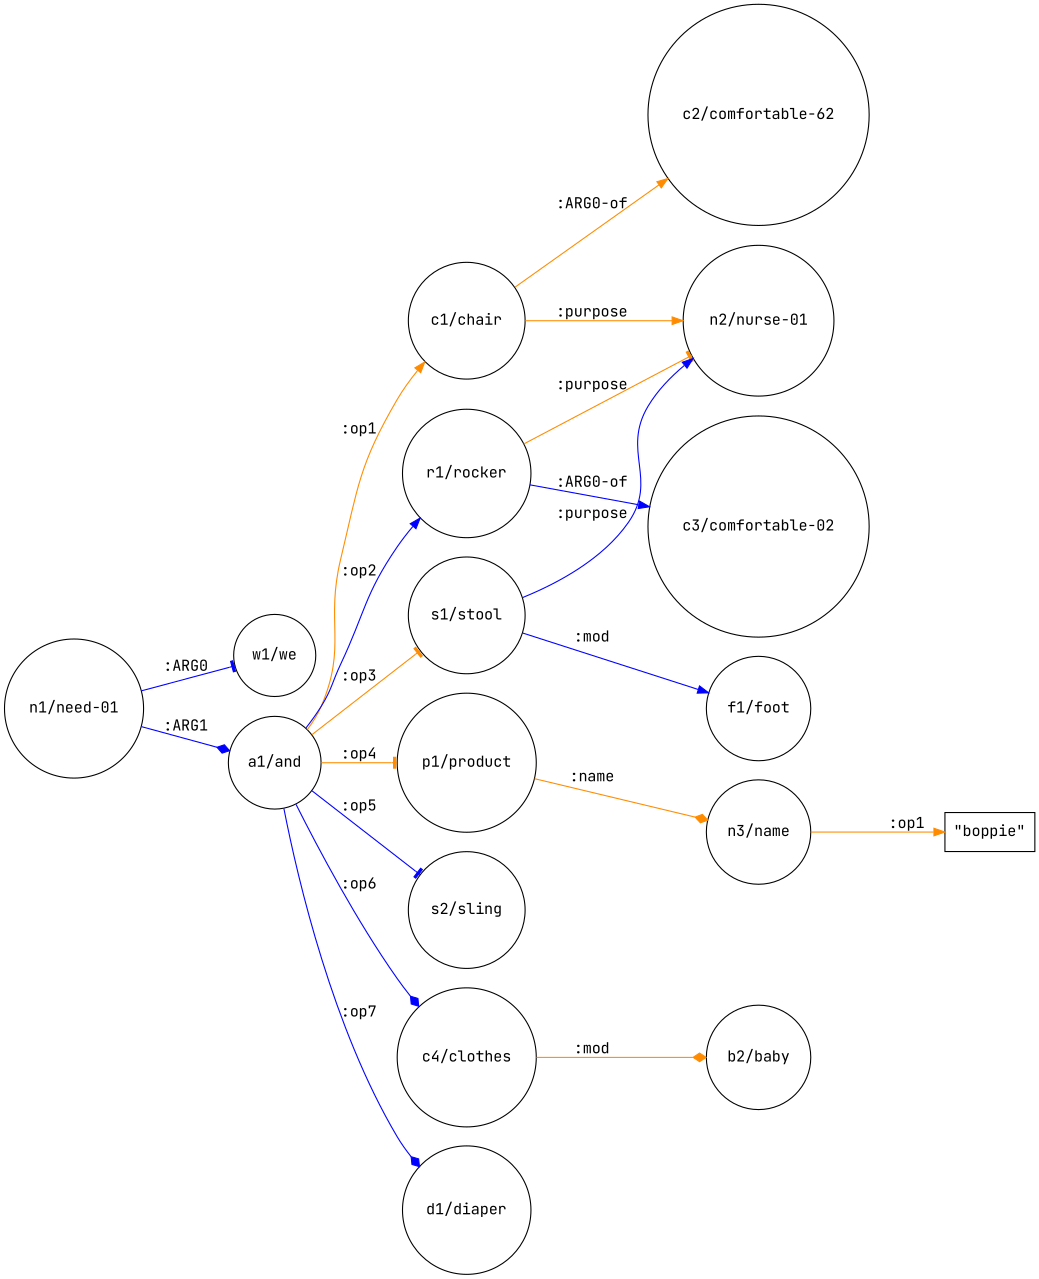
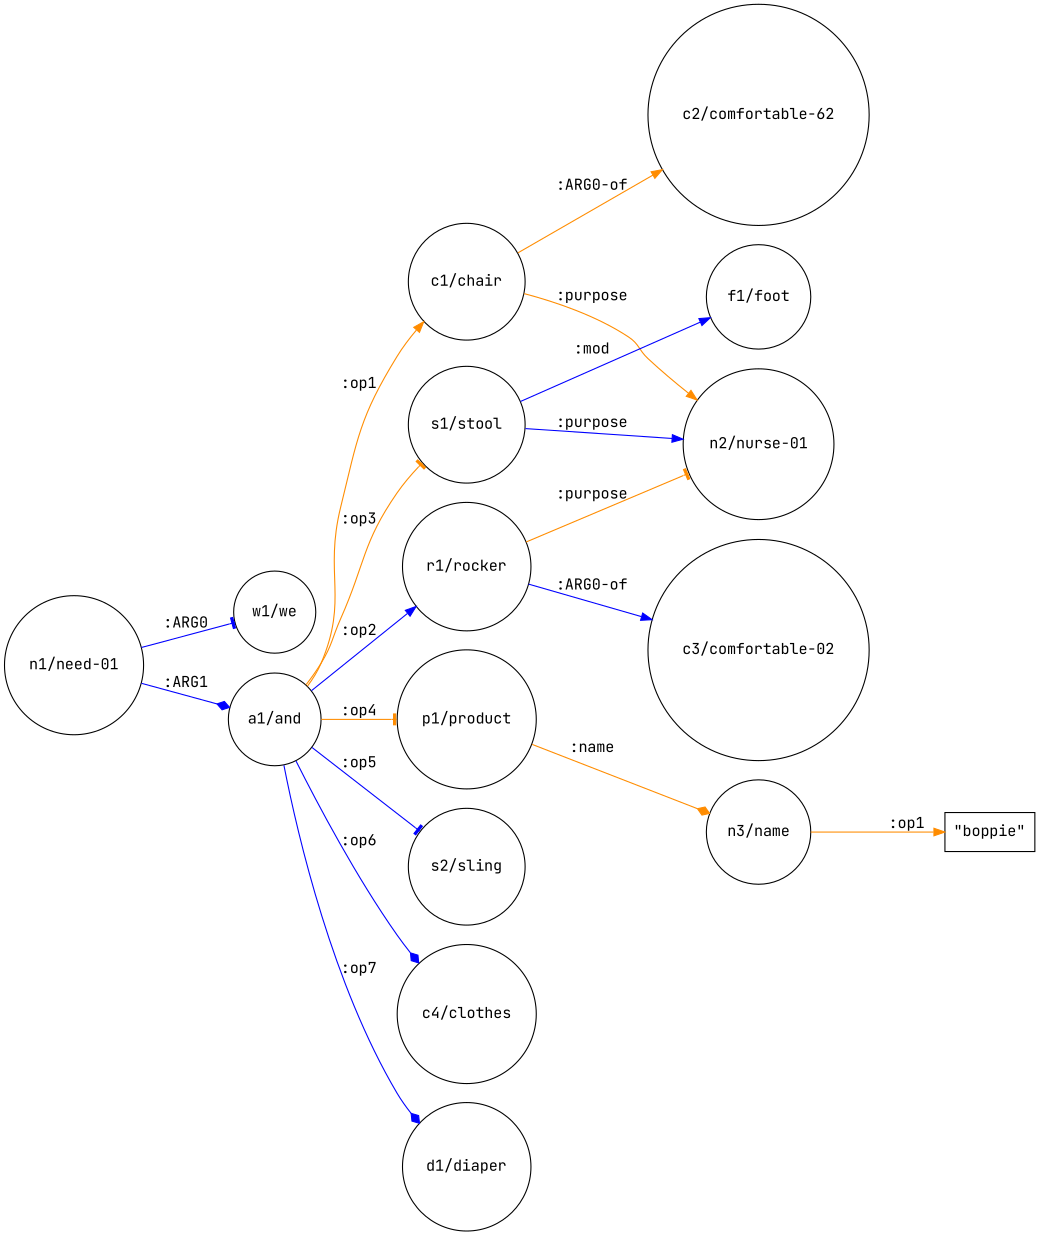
node "b2/baby": removed
